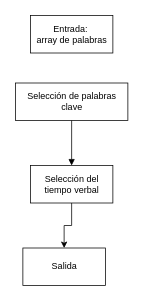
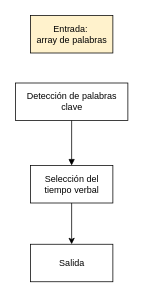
node "Entrada: array de palabras": fillcolor #ffffff -> #fff2cc
node "Selección de palabras clave": label "Selección de palabras clave" -> "Detección de palabras clave"
node "Salida": moved (64, 267) -> (72, 263)
